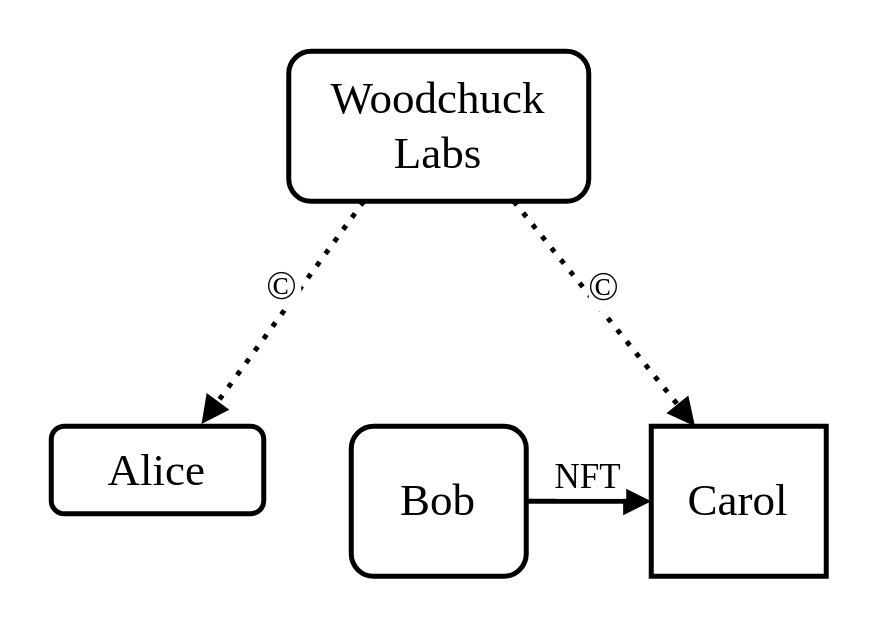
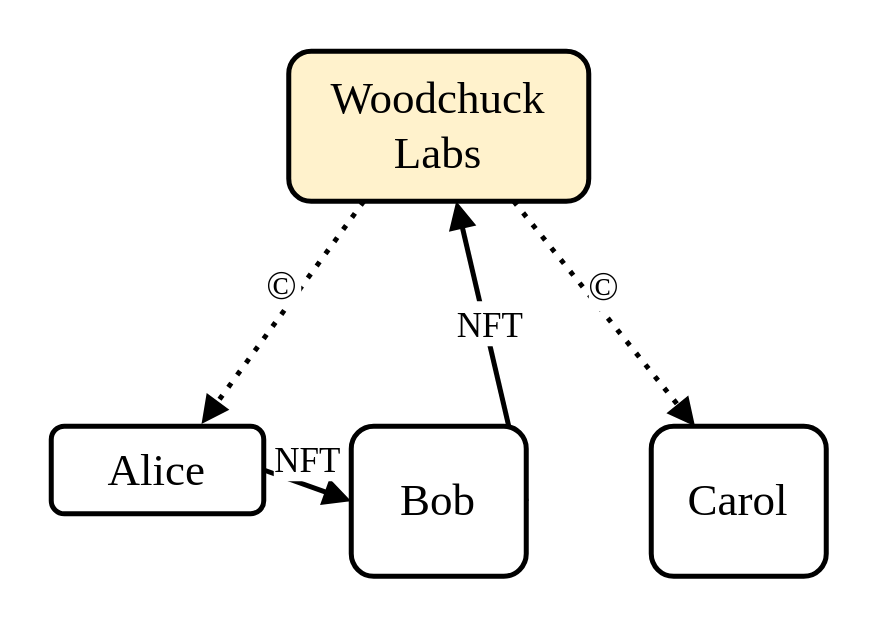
node "Woodchuck Labs": fillcolor #ffffff -> #fff2cc
edge "Alice" -> "Bob": added, label "NFT"
edge "Bob" -> "Carol": now "Bob" -> "Woodchuck Labs"
node "Carol": shape rectangle -> rounded rectangle
